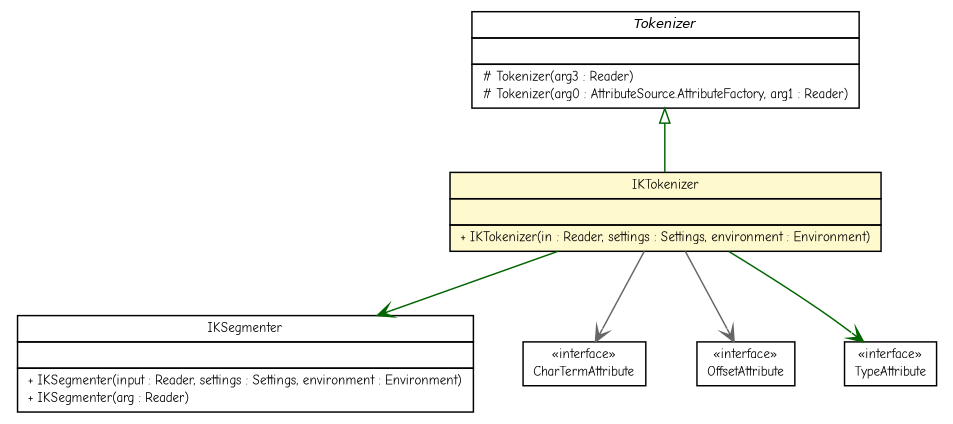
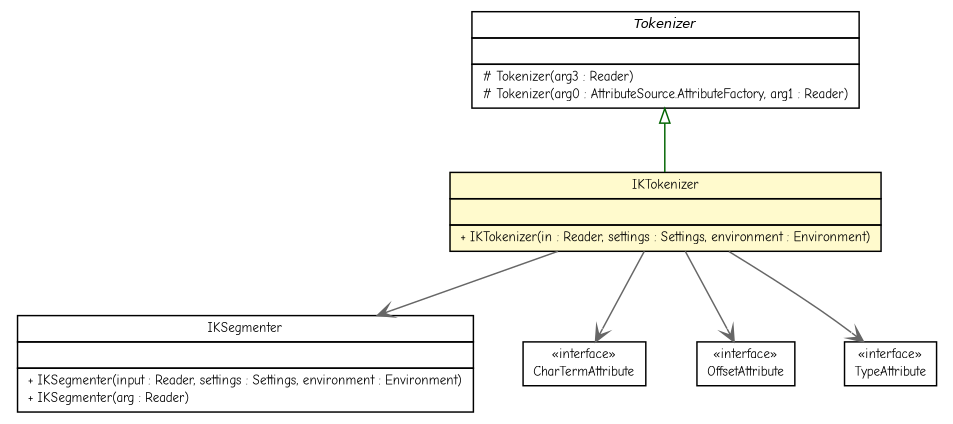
edge "IKTokenizer" -> "IKSegmenter": color darkgreen -> gray40
edge "IKTokenizer" -> "TypeAttribute": color darkgreen -> gray40
